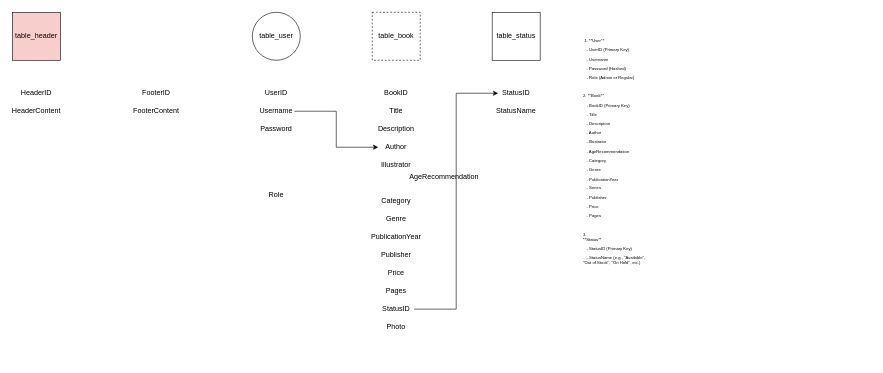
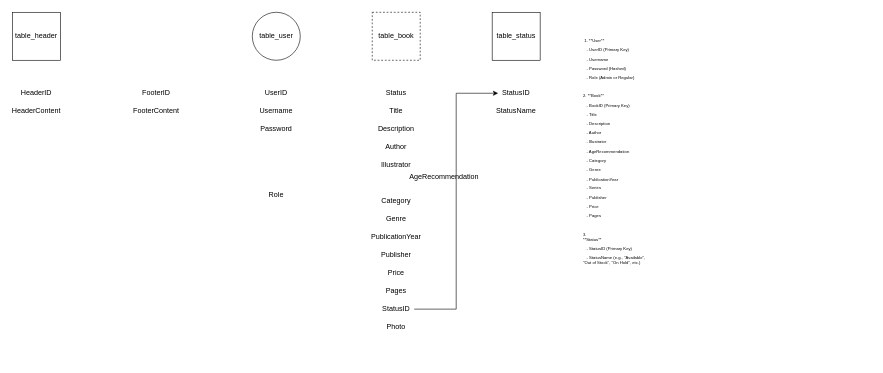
node "table_header": fillcolor #f8cecc -> #ffffff
node "BookID": label "BookID" -> "Status"
edge "Username" -> "Author": removed
